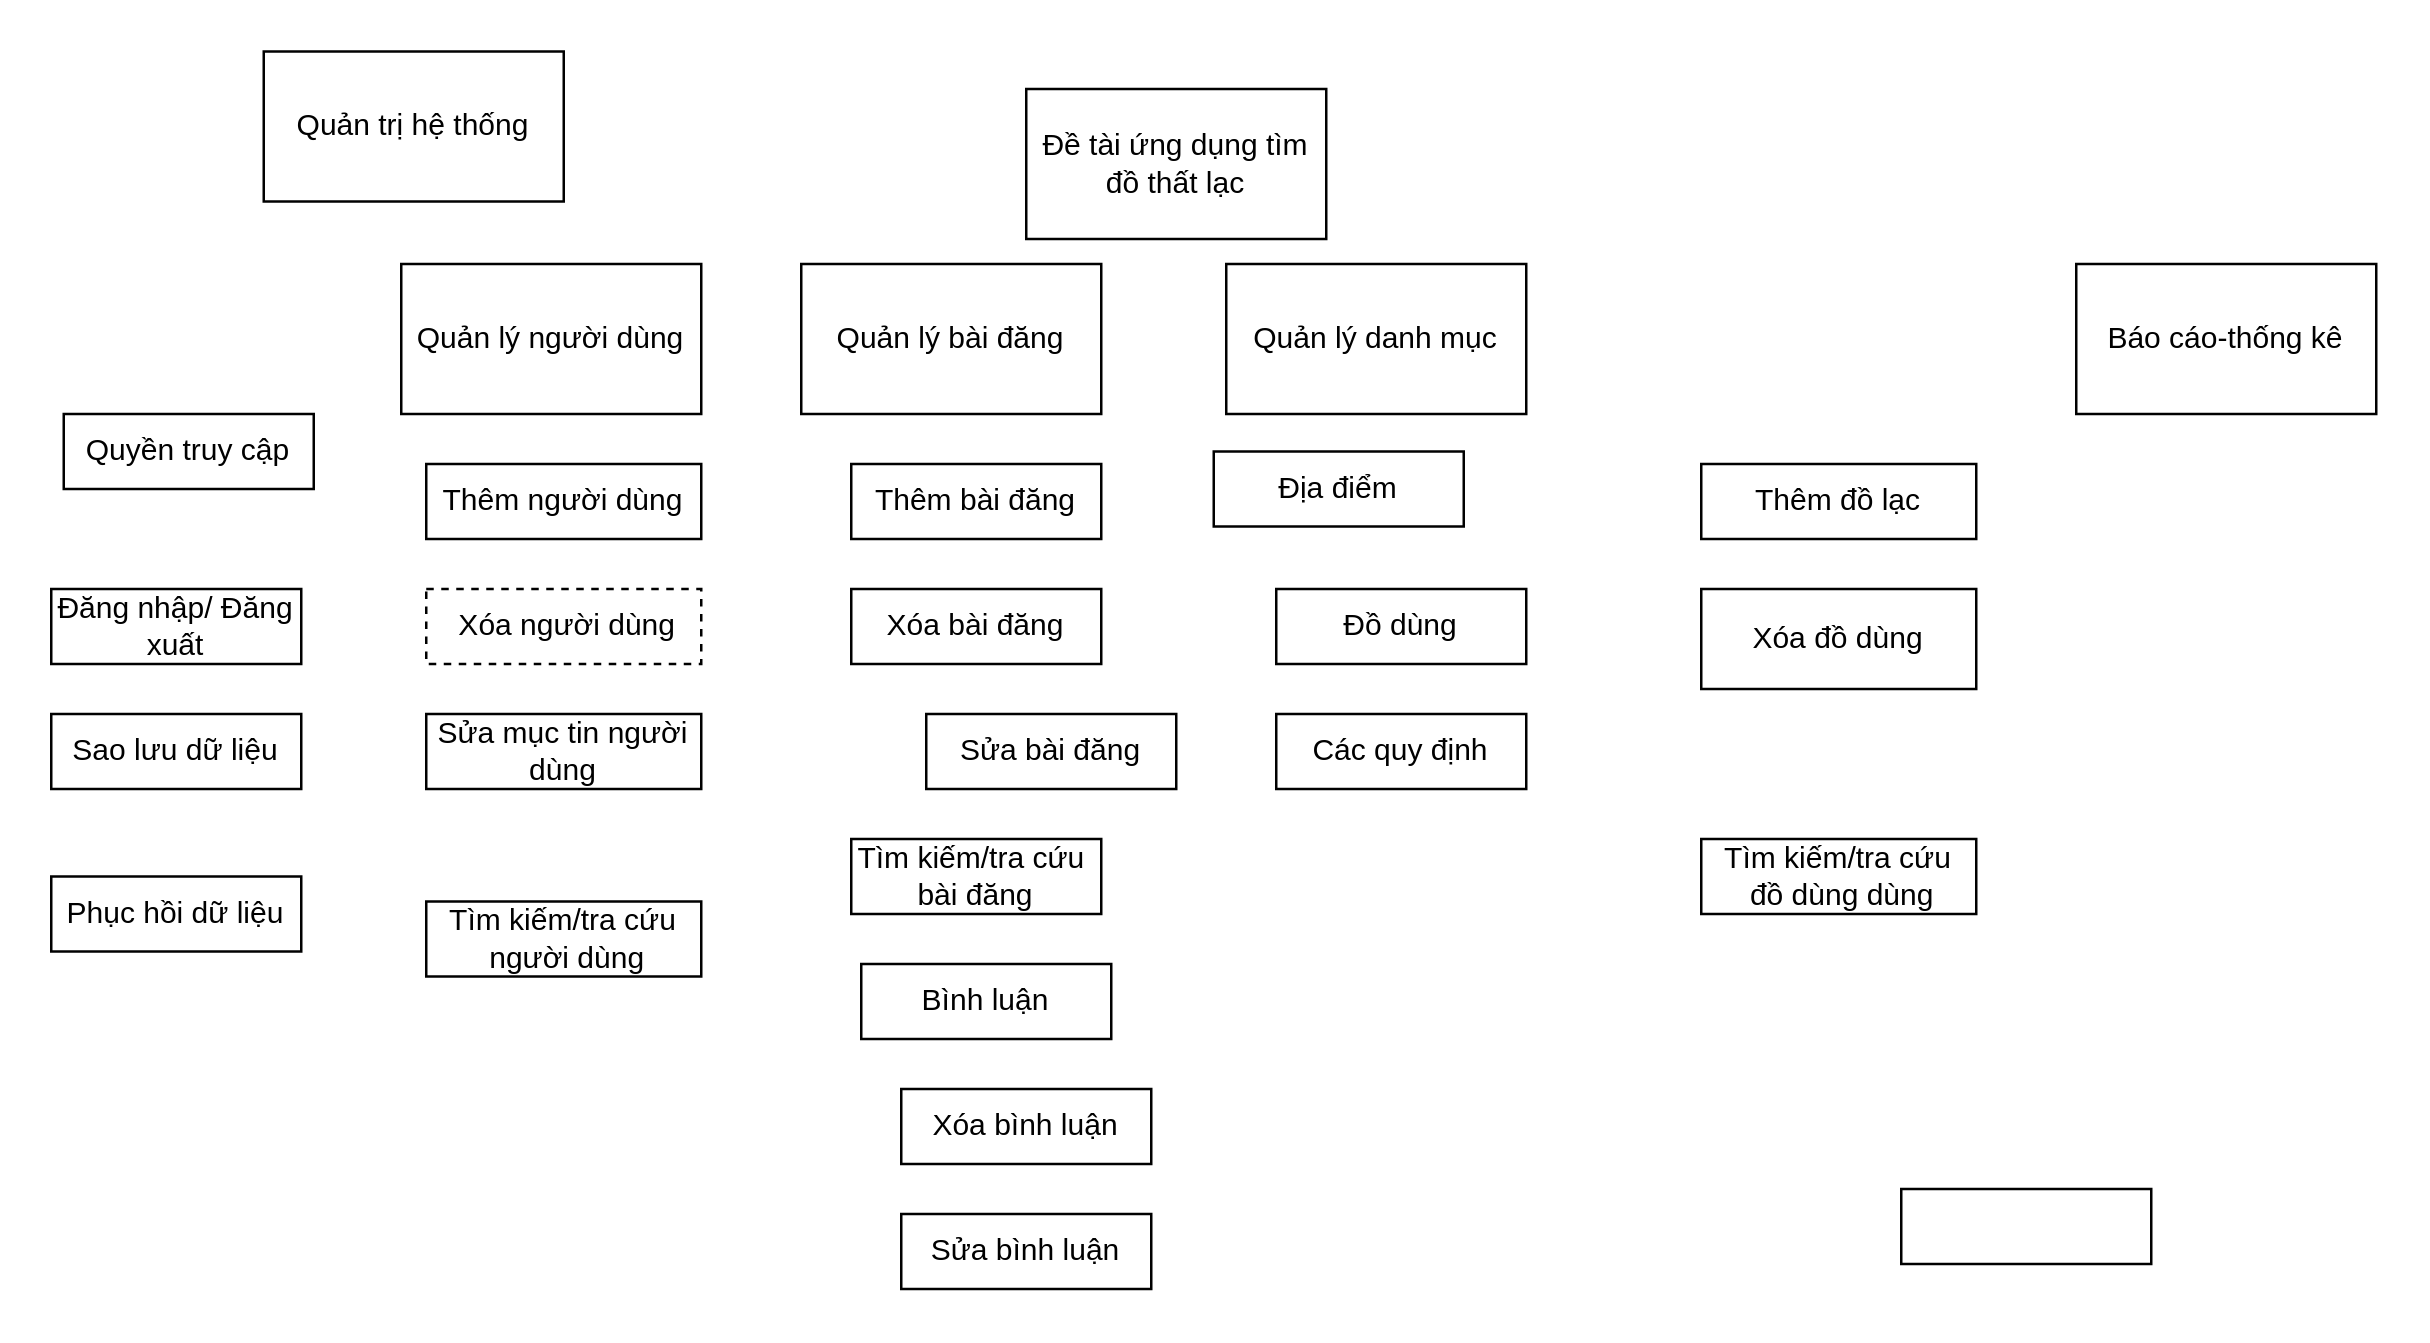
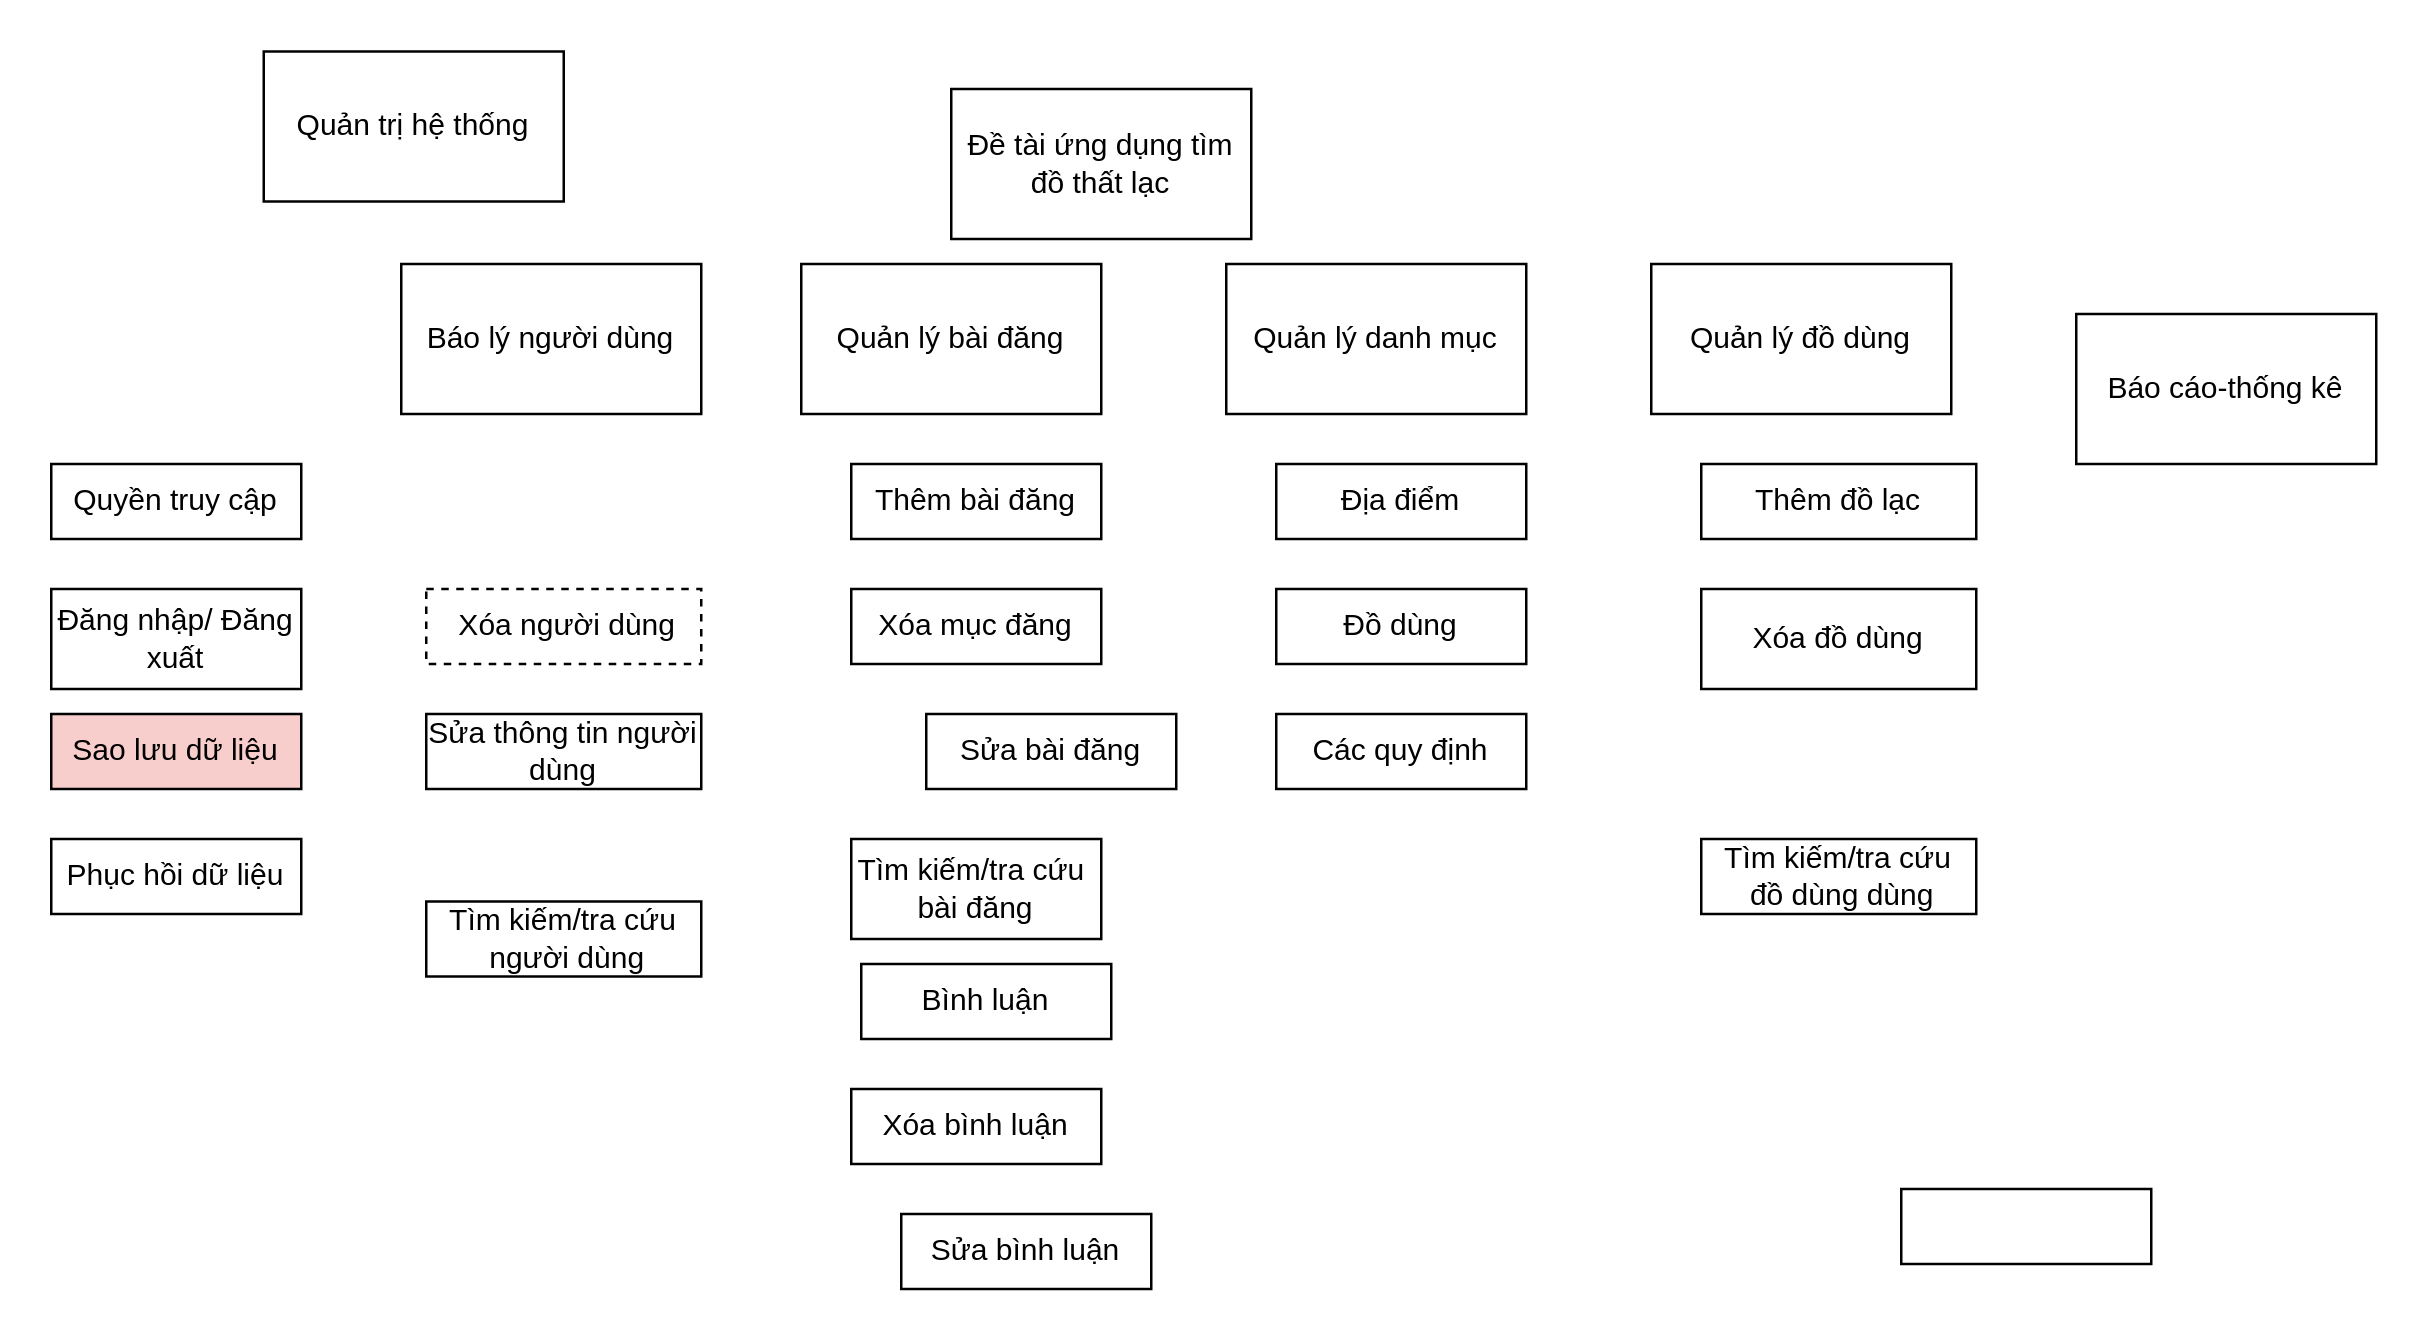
node "Đề tài ứng dụng tìm đồ thất lạc": moved (1176, 164) -> (1101, 164)
node "Quản lý người dùng": label "Quản lý người dùng" -> "Báo lý người dùng"
node "Quản lý đồ dùng": added
node "Báo cáo-thống kê": moved (2226, 339) -> (2226, 389)
node "Quyền truy cập": moved (189, 451) -> (176, 501)
node "Địa điểm": moved (1339, 489) -> (1401, 501)
node "Thêm người dùng": removed
node "Đăng nhập/ Đăng xuất": size 250x75 -> 250x100
node "Xóa bài đăng": label "Xóa bài đăng" -> "Xóa mục đăng"
node "Sao lưu dữ liệu": fillcolor #ffffff -> #f8cecc
node "Sửa mục tin người dùng": label "Sửa mục tin người dùng" -> "Sửa thông tin người dùng"
node "Tìm kiếm/tra cứu bài đăng": size 250x75 -> 250x100
node "Phục hồi dữ liệu": moved (176, 914) -> (176, 876)
node "Xóa bình luận": moved (1026, 1126) -> (976, 1126)
